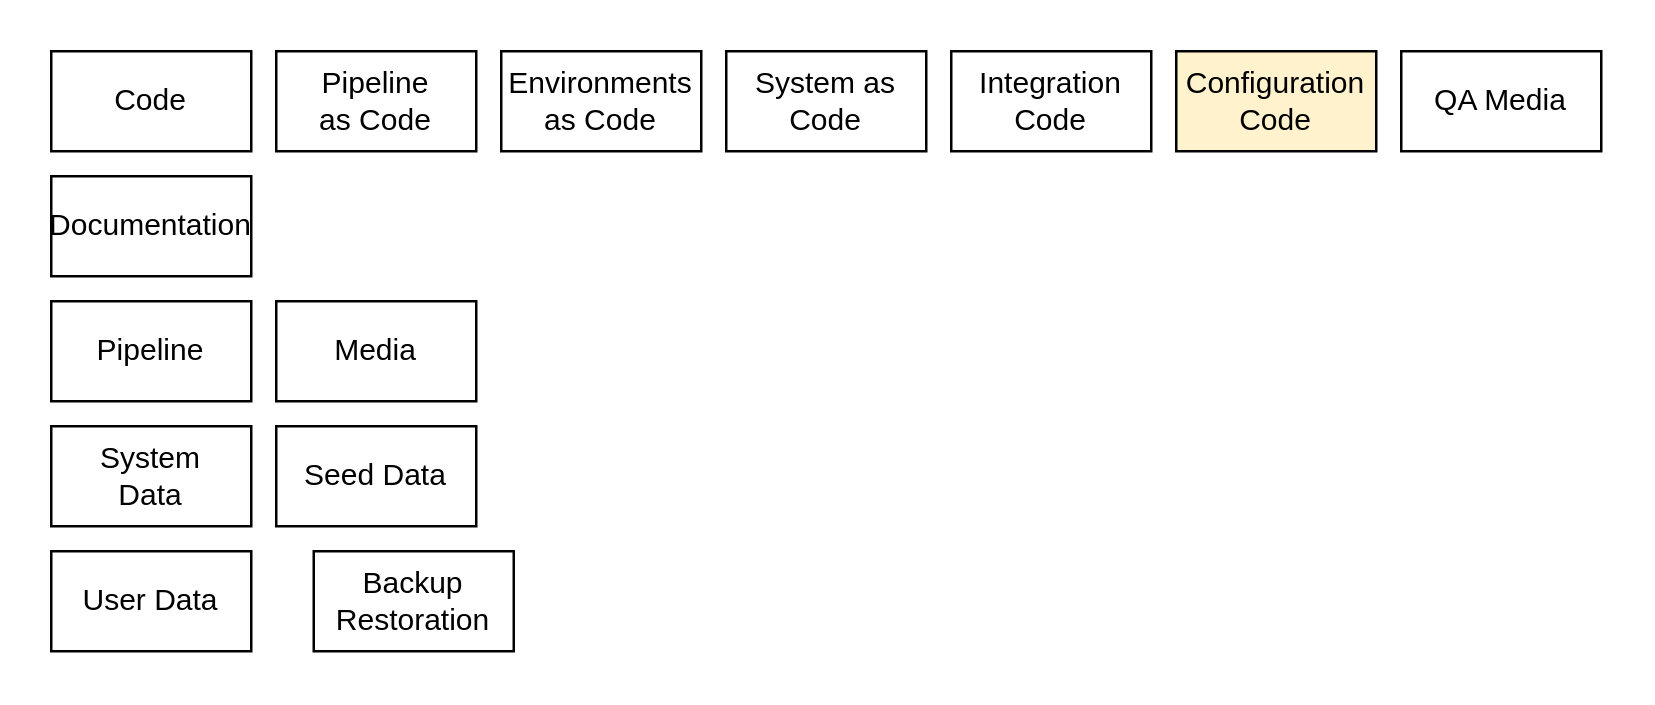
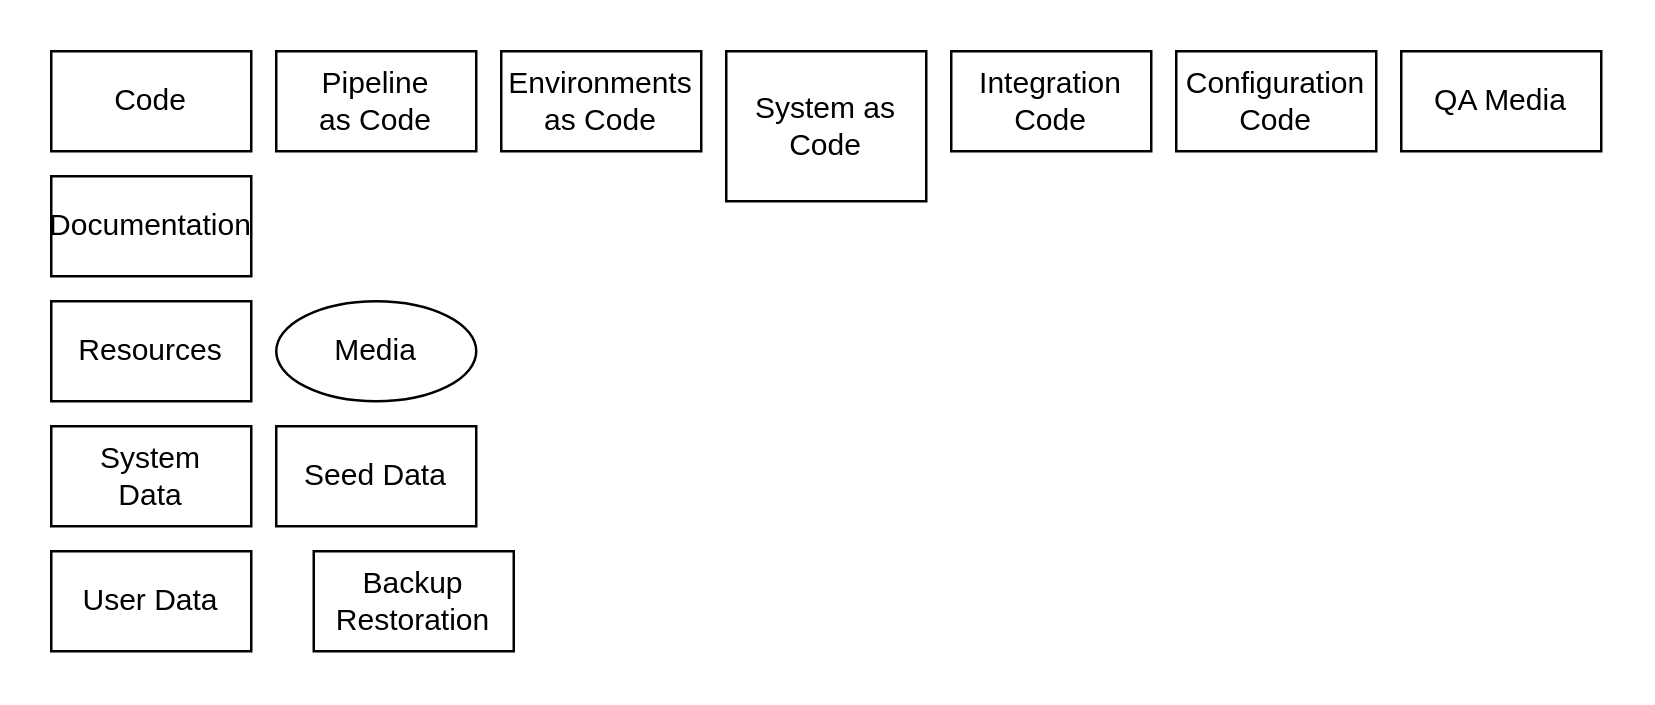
node "System as Code": size 200x100 -> 200x150
node "Configuration Code": fillcolor #fff2cc -> #ffffff
node "Pipeline": label "Pipeline" -> "Resources"
node "Media": shape rectangle -> ellipse
